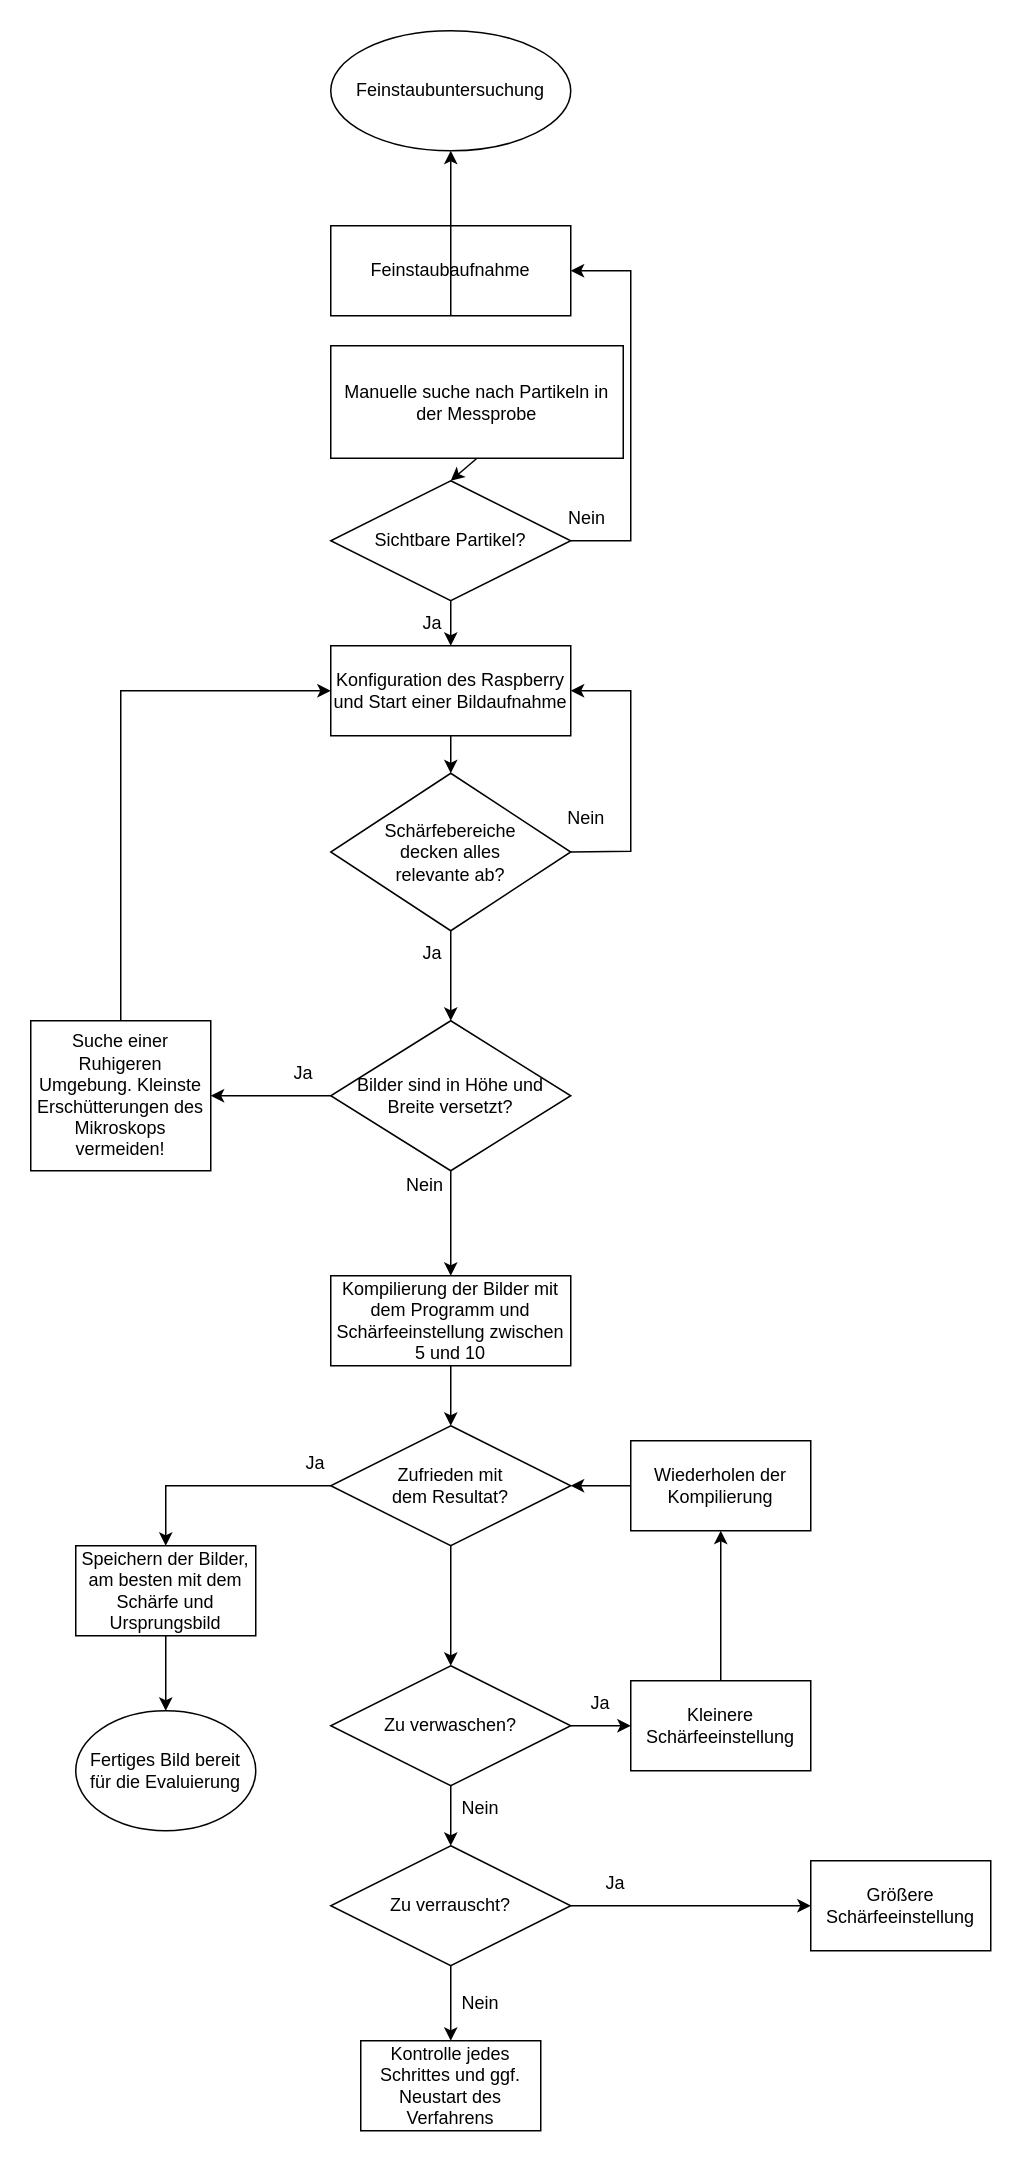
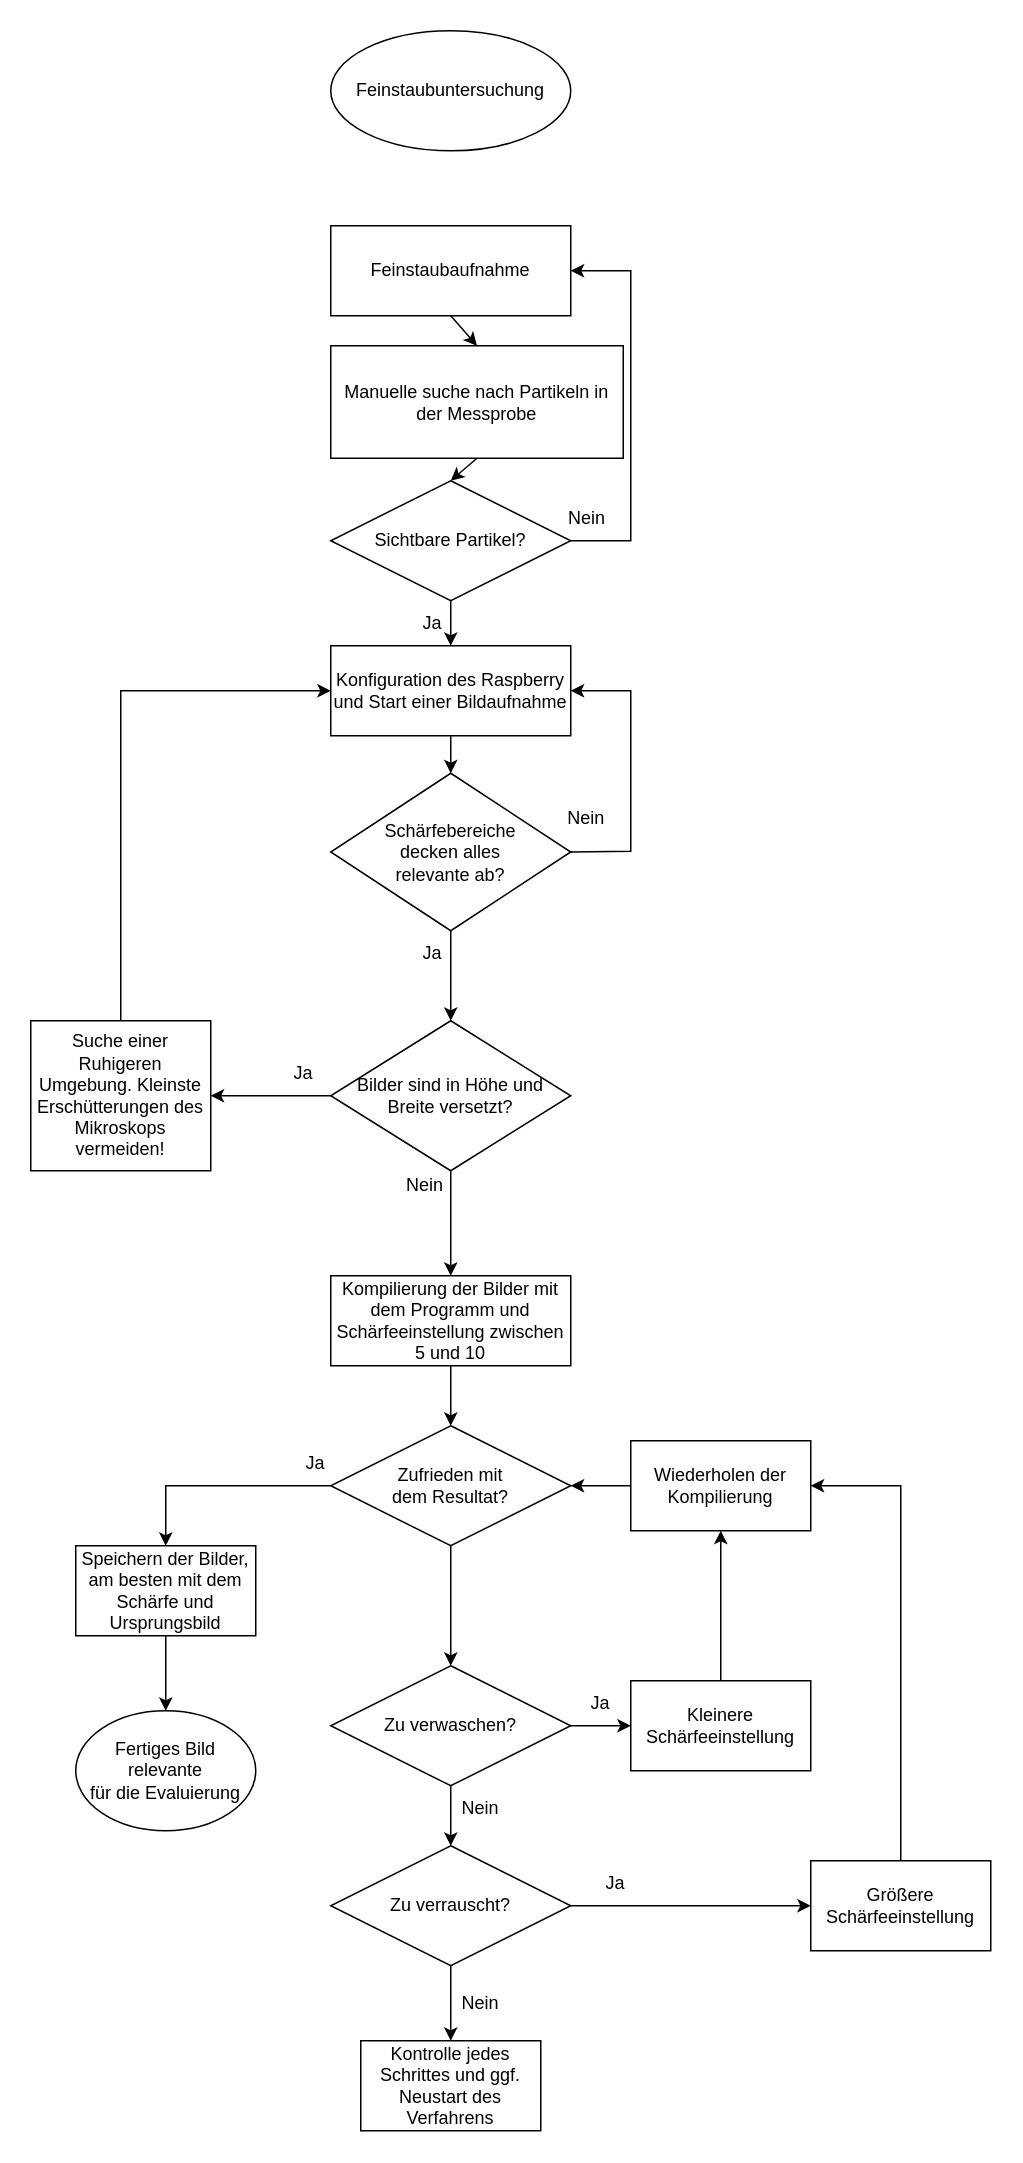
edge "Feinstaubaufnahme" -> "Feinstaubuntersuchung": now "Feinstaubaufnahme" -> "Manuelle suche nach Partikeln in der Messprobe"
edge "Größere Schärfeeinstellung" -> "Wiederholen der Kompilierung": added
node "Fertiges Bild bereit für die Evaluierung": label "Fertiges Bild bereit für die Evaluierung" -> "Fertiges Bild relevante für die Evaluierung"
